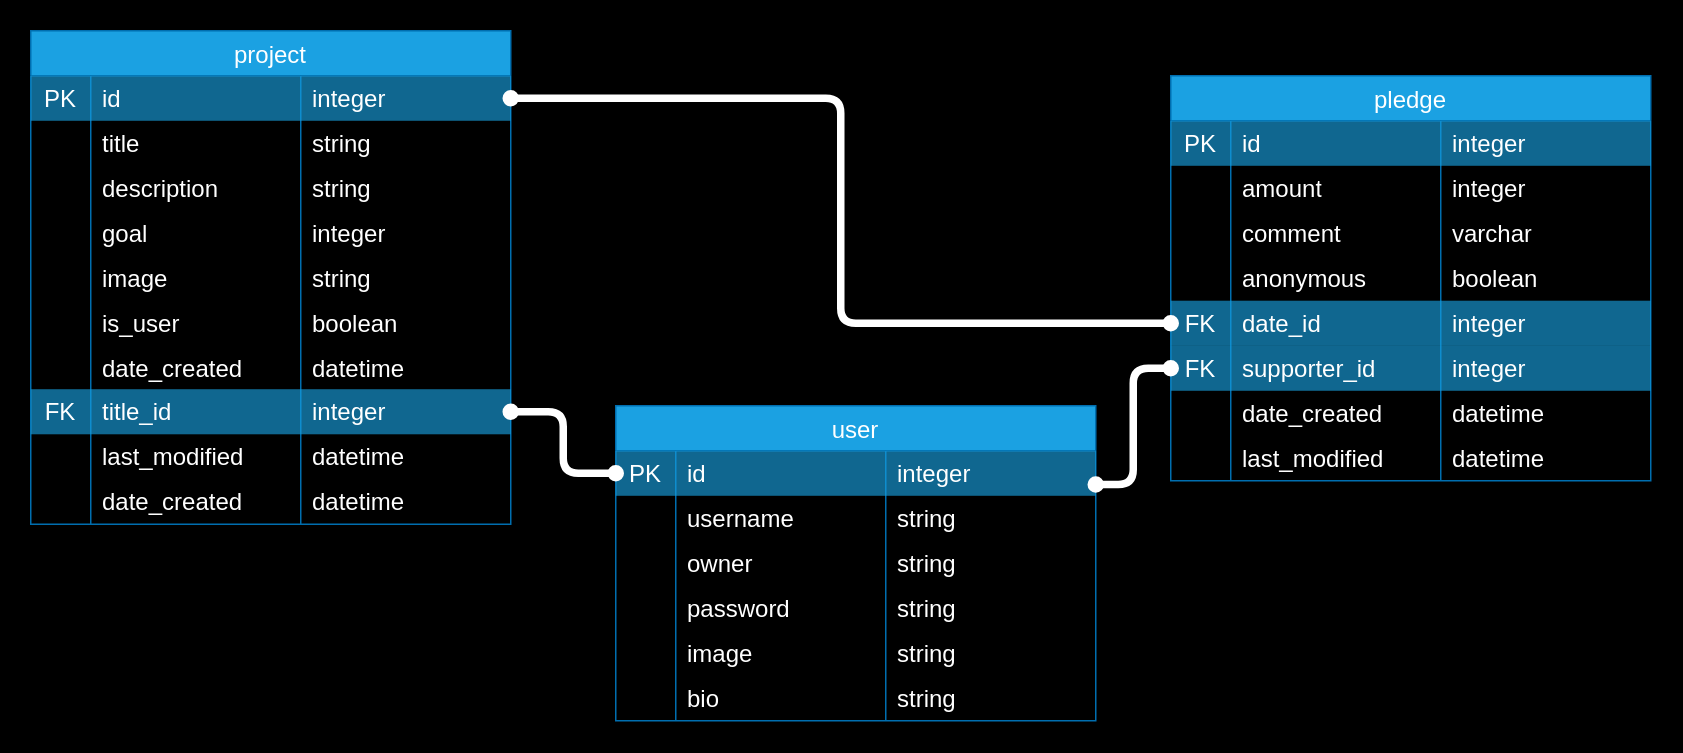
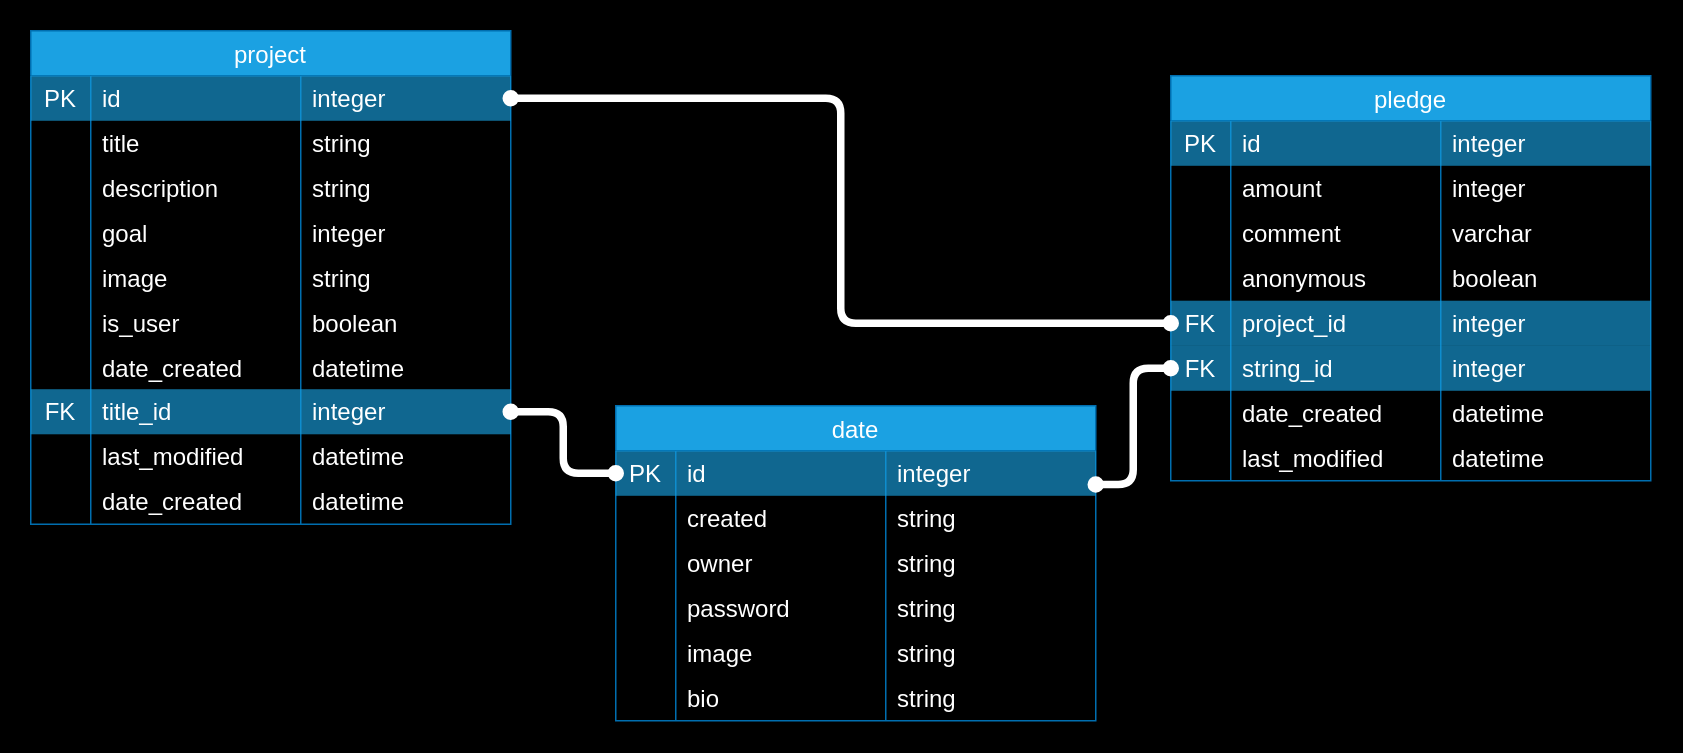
node "date_id": label "date_id" -> "project_id"
node "supporter_id": label "supporter_id" -> "string_id"
node "user": label "user" -> "date"
node "username": label "username" -> "created"
